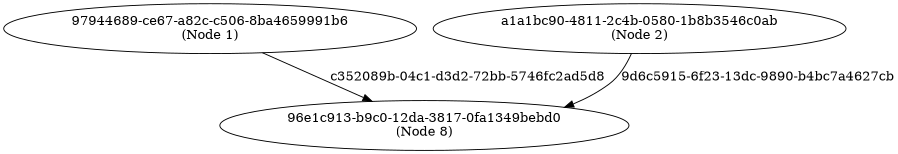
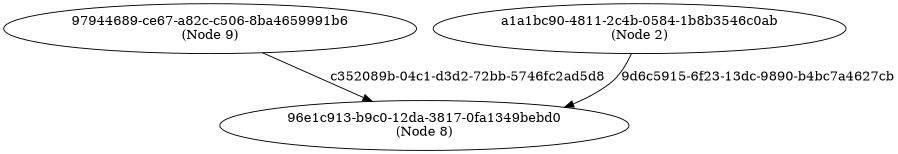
node "97944689-ce67-a82c-c506-8ba4659991b6 (Node 1)": label "97944689-ce67-a82c-c506-8ba4659991b6 (Node 1)" -> "97944689-ce67-a82c-c506-8ba4659991b6 (Node 9)"
node "a1a1bc90-4811-2c4b-0580-1b8b3546c0ab (Node 2)": label "a1a1bc90-4811-2c4b-0580-1b8b3546c0ab (Node 2)" -> "a1a1bc90-4811-2c4b-0584-1b8b3546c0ab (Node 2)"
